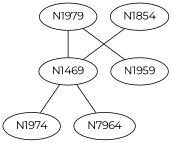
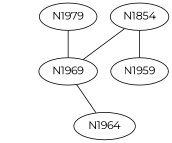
edge "N1979" -- "N1959": now "N1854" -- "N1959"
node "N1469": label "N1469" -> "N1969"
node "N1974": removed
node "N7964": label "N7964" -> "N1964"
